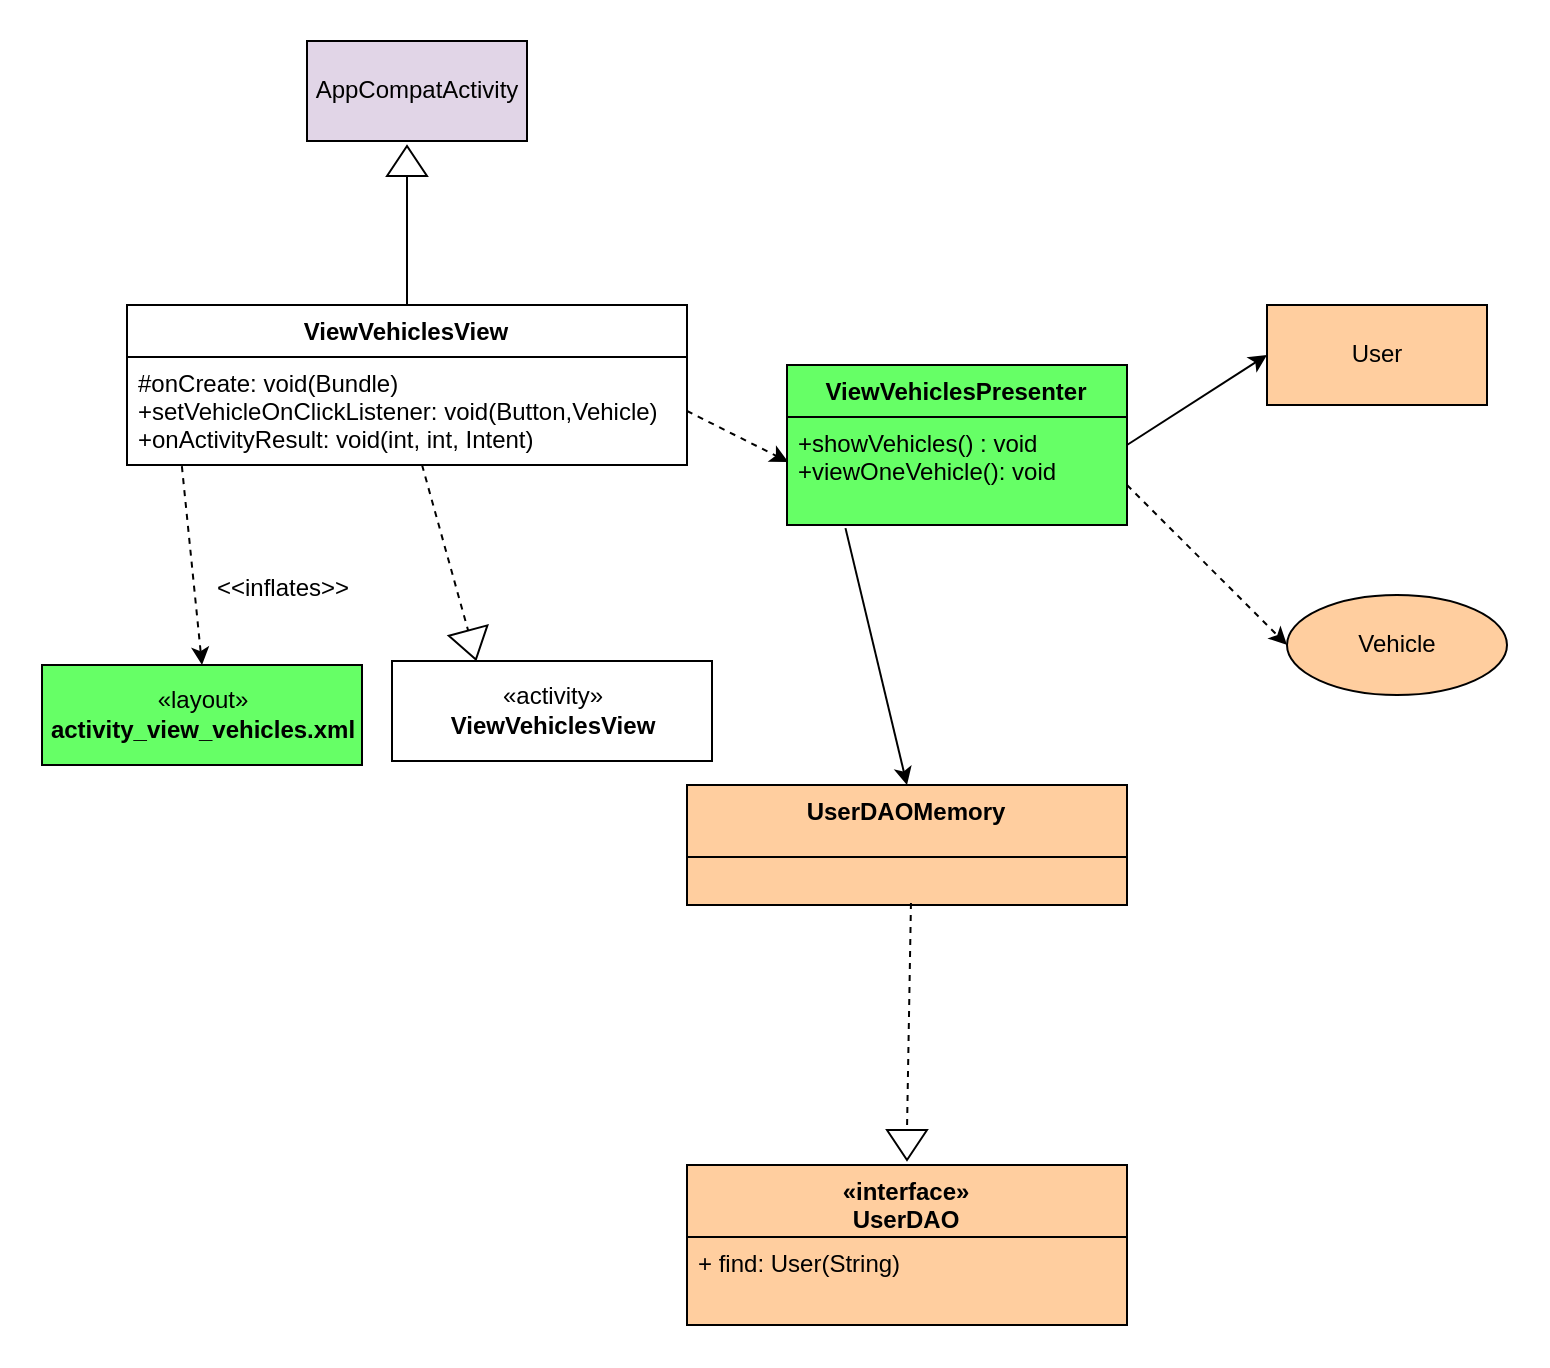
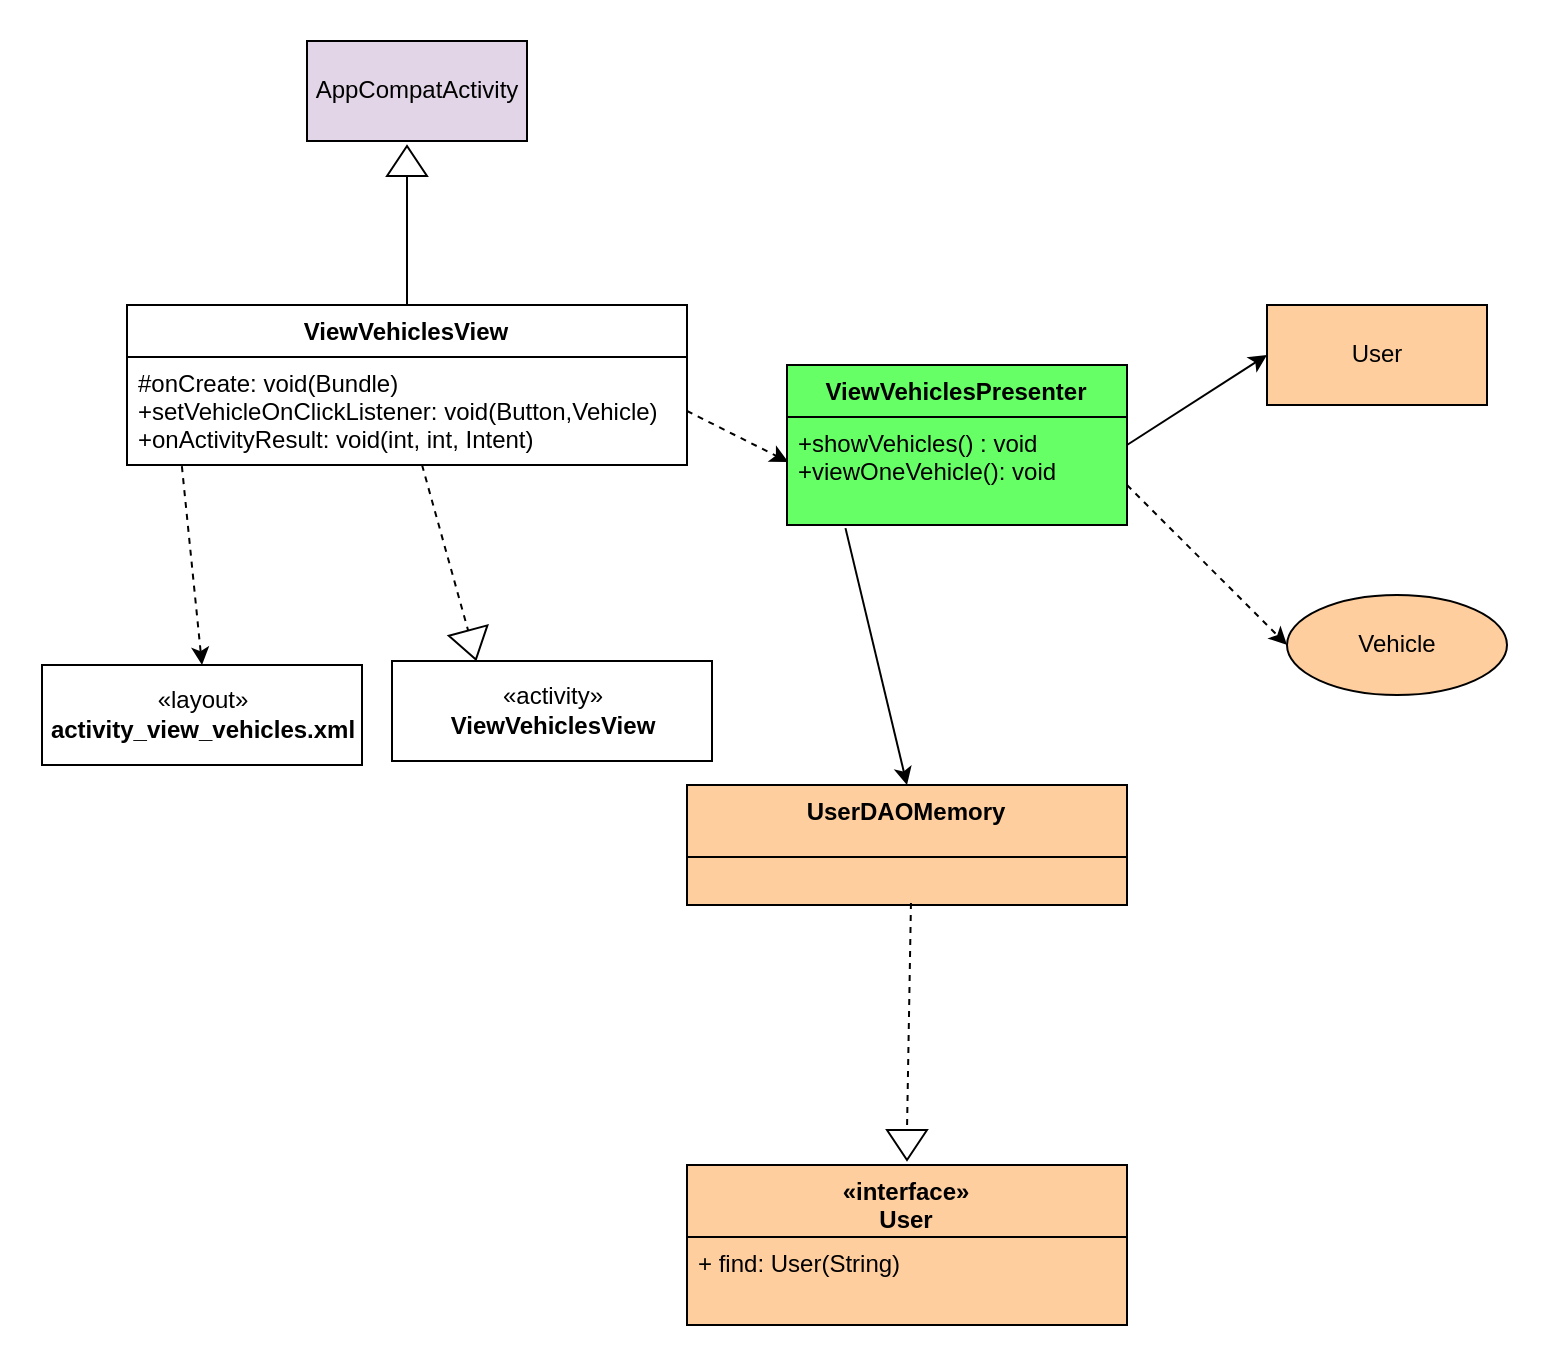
node "<<inflates>>": removed
node "«layout» activity_view_vehicles.xml": fillcolor #66ff66 -> #ffffff
node "«interface» UserDAO": label "«interface» UserDAO" -> "«interface» User"
